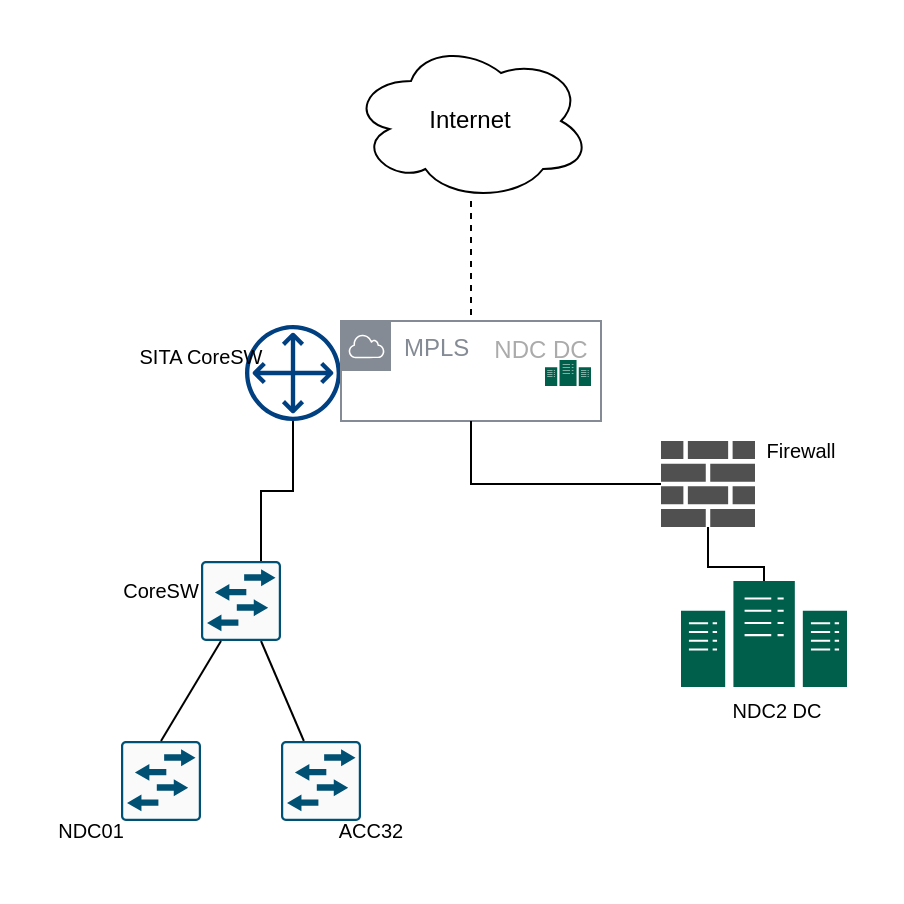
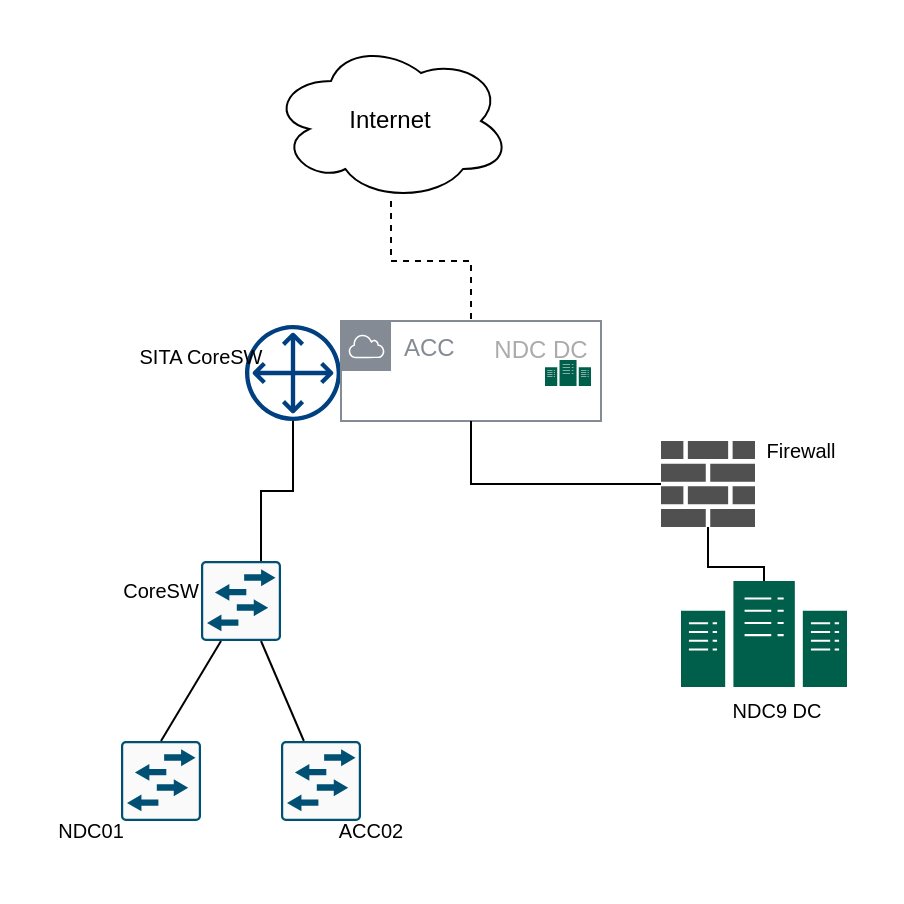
node "Internet": moved (471, 121) -> (391, 121)
node "MPLS": label "MPLS" -> "ACC"
node "NDC2 DC": label "NDC2 DC" -> "NDC9 DC"
node "ACC32": label "ACC32" -> "ACC02"
